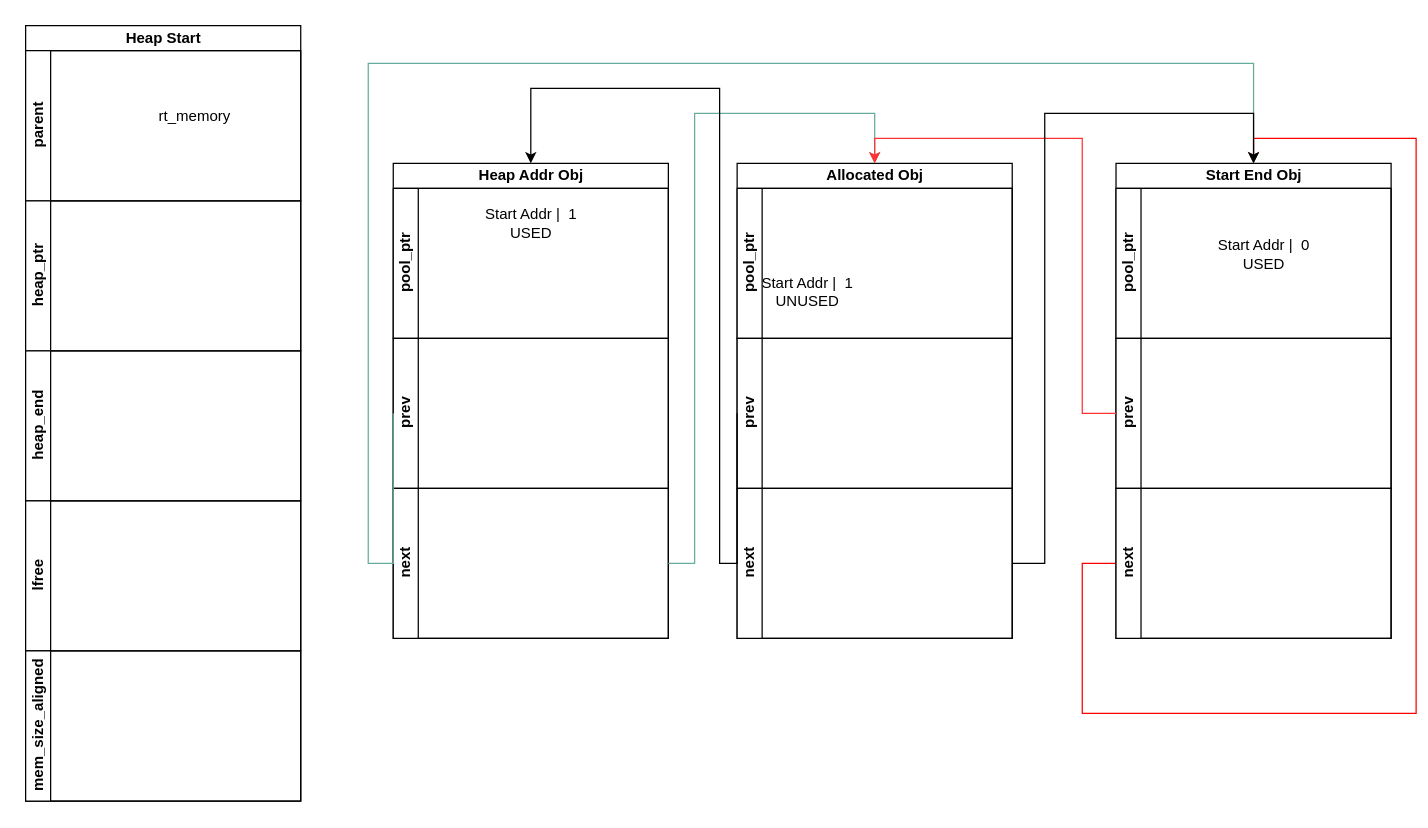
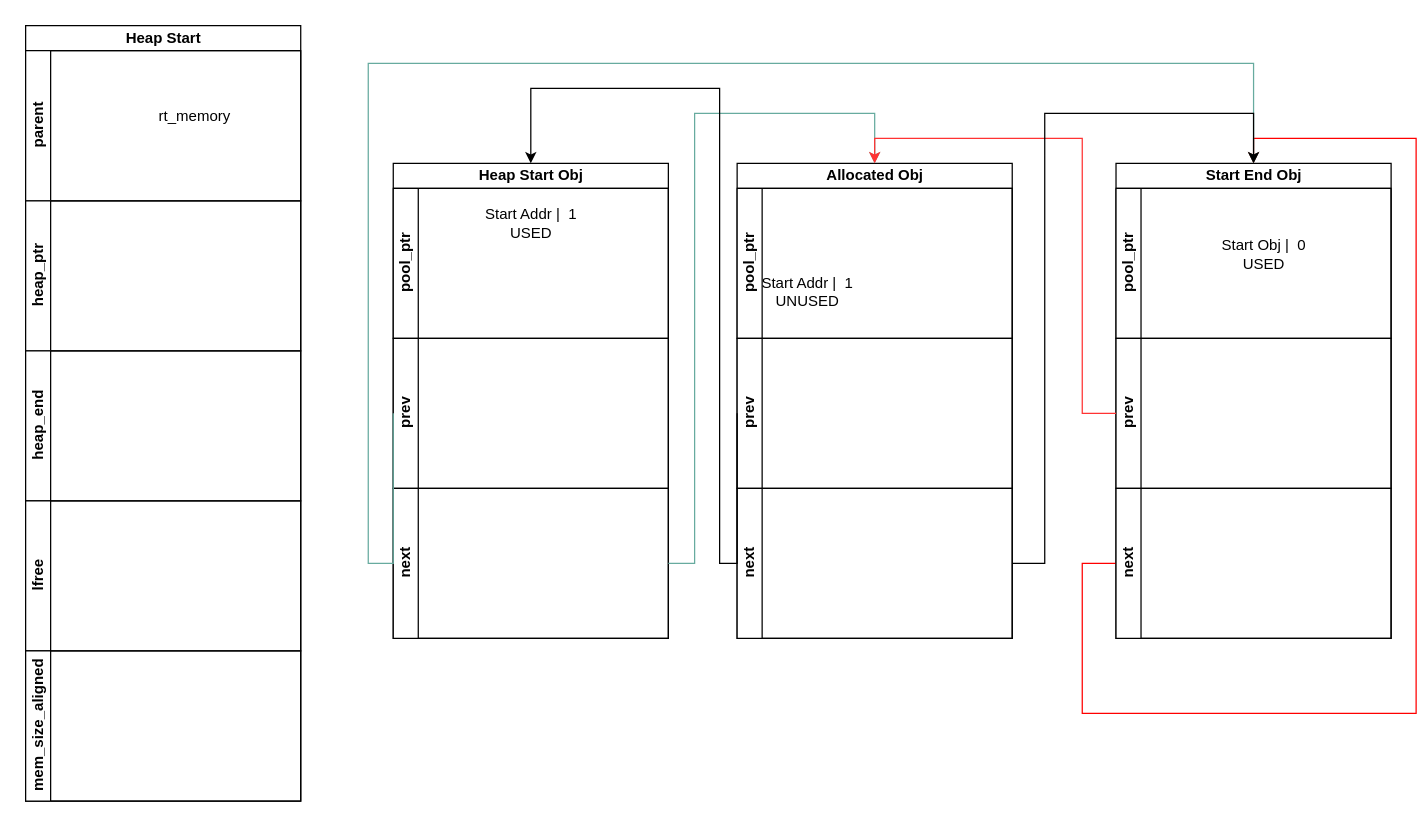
node "Heap Addr Obj": label "Heap Addr Obj" -> "Heap Start Obj"
node "Start Addr | 0 USED": label "Start Addr | 0 USED" -> "Start Obj | 0 USED"
